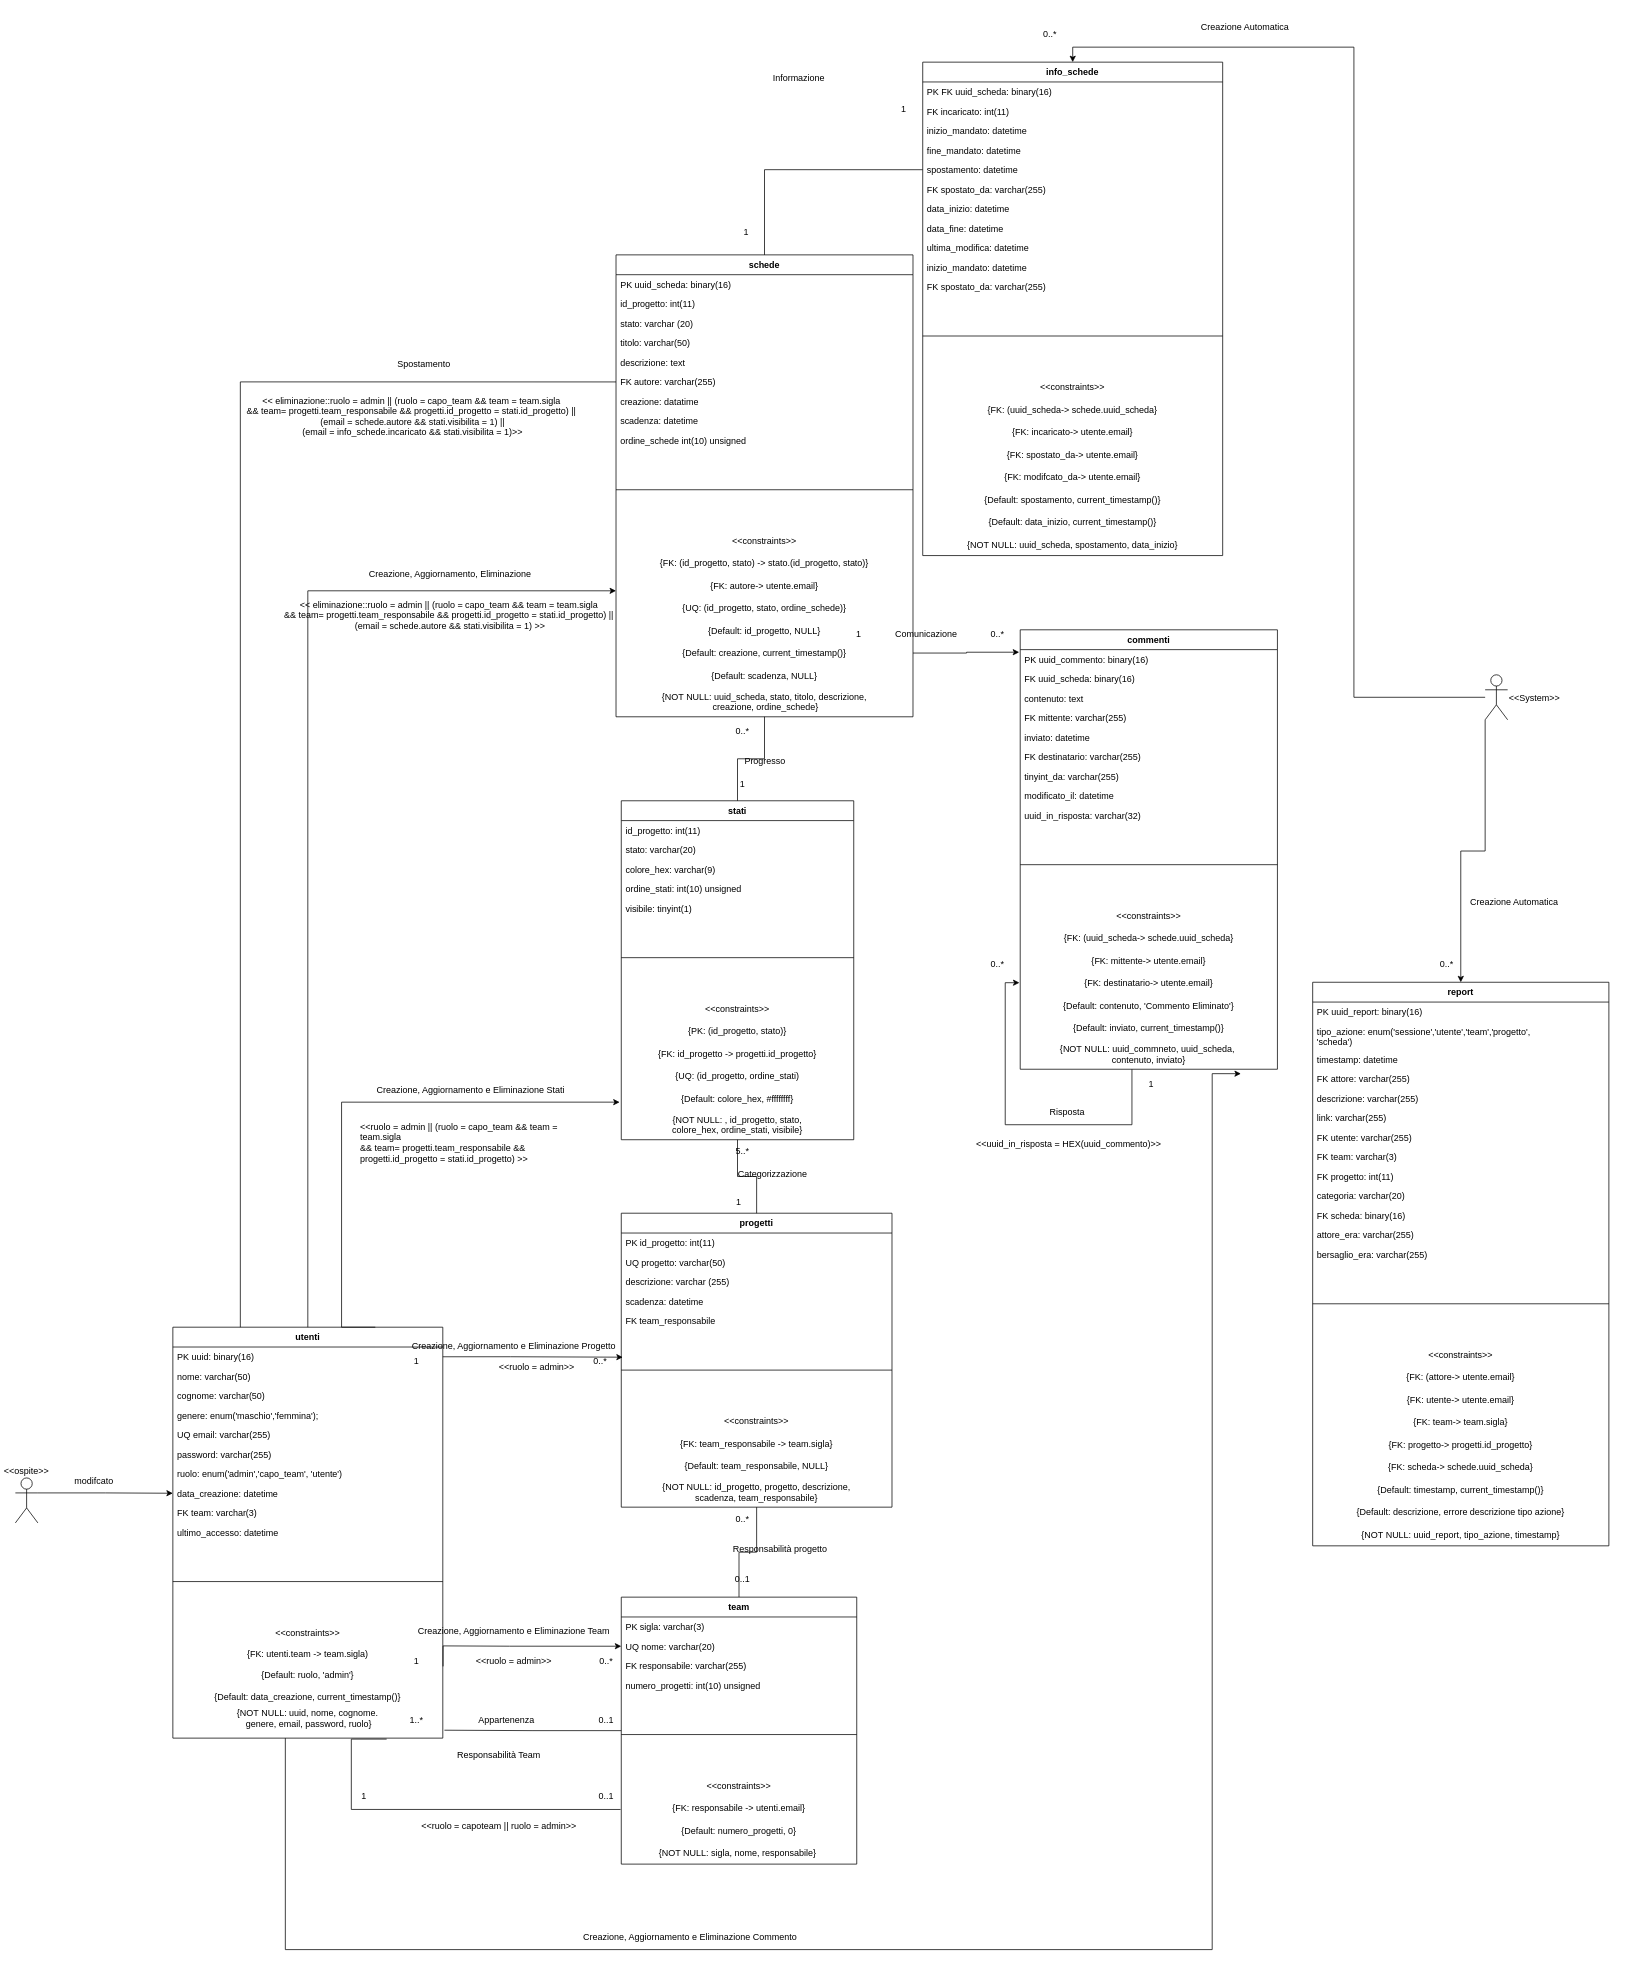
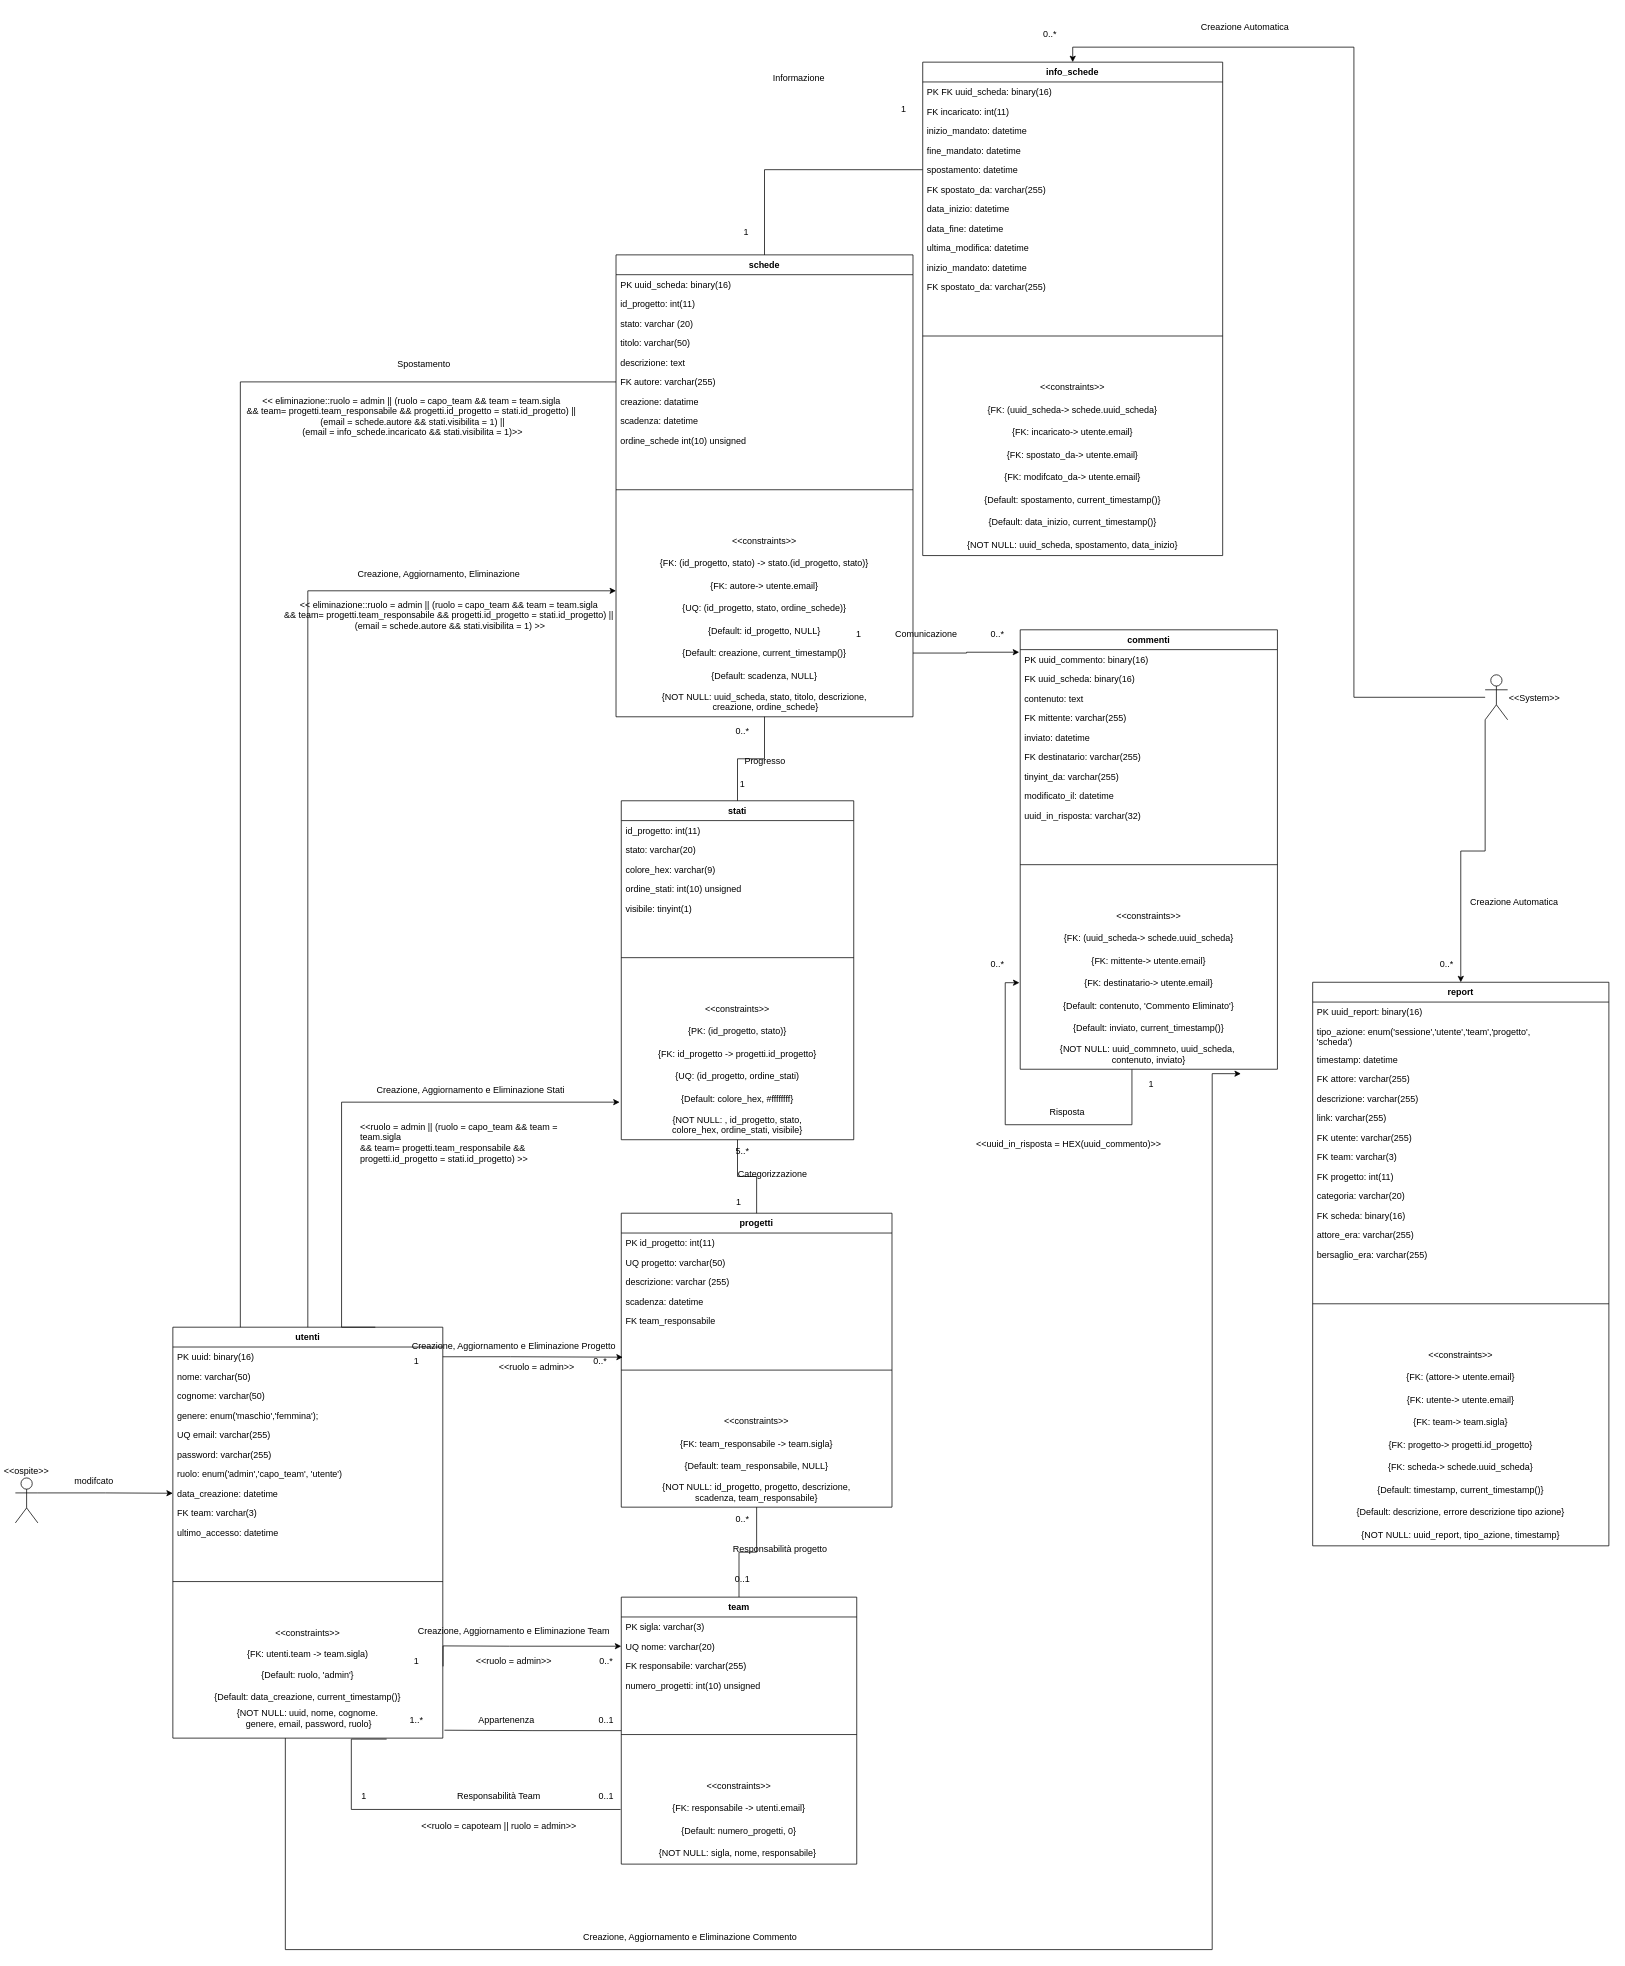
node "Creazione, Aggiornamento, Eliminazione": moved (450, 573) -> (439, 573)
node "Responsabilità Team": moved (499, 1755) -> (499, 1796)
